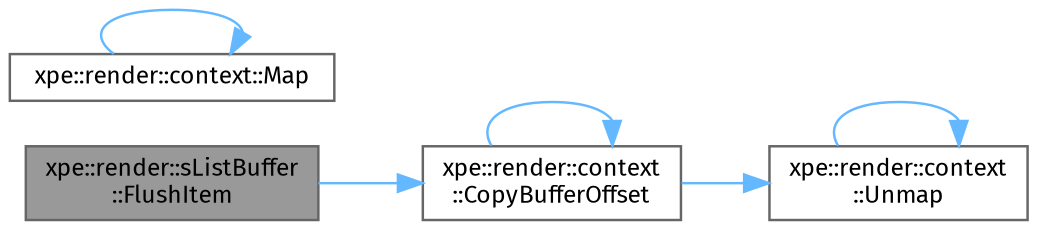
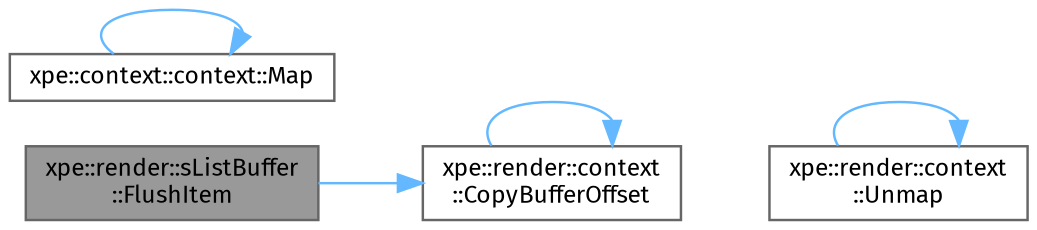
node "xpe::render::context::Map": label "xpe::render::context::Map" -> "xpe::context::context::Map"
edge "xpe::render::context ::CopyBufferOffset" -> "xpe::render::context ::Unmap": removed
